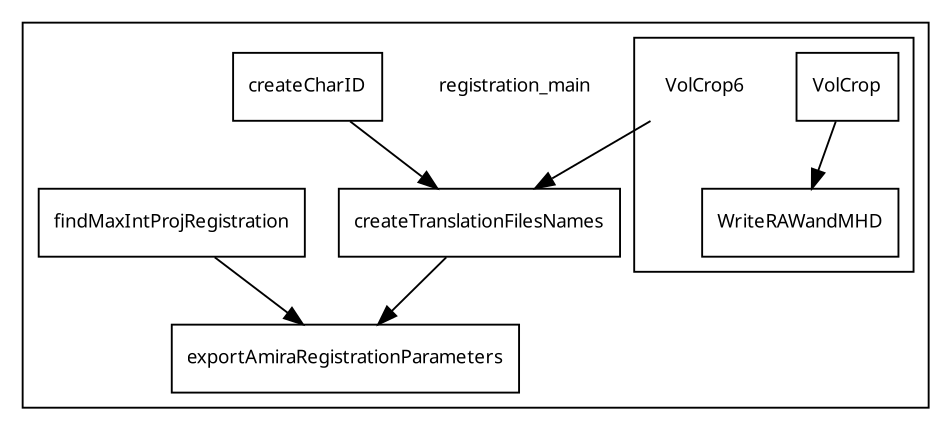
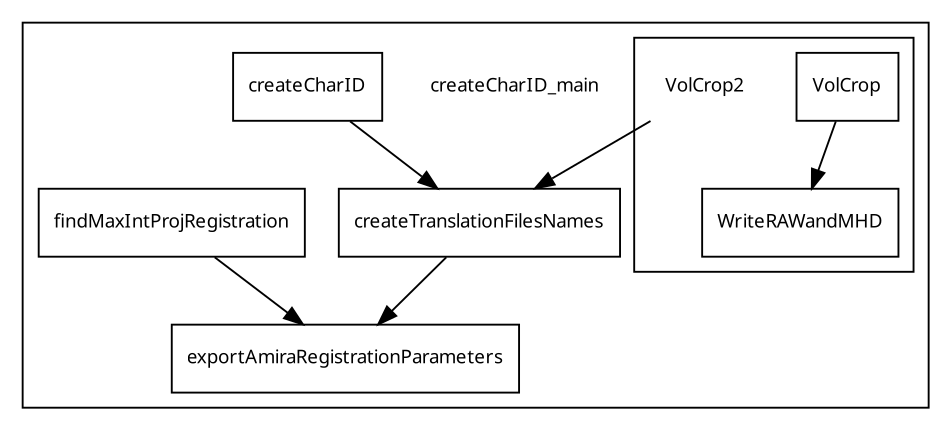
node "registration_main": label "registration_main" -> "createCharID_main"
node "VolCrop6": label "VolCrop6" -> "VolCrop2"
